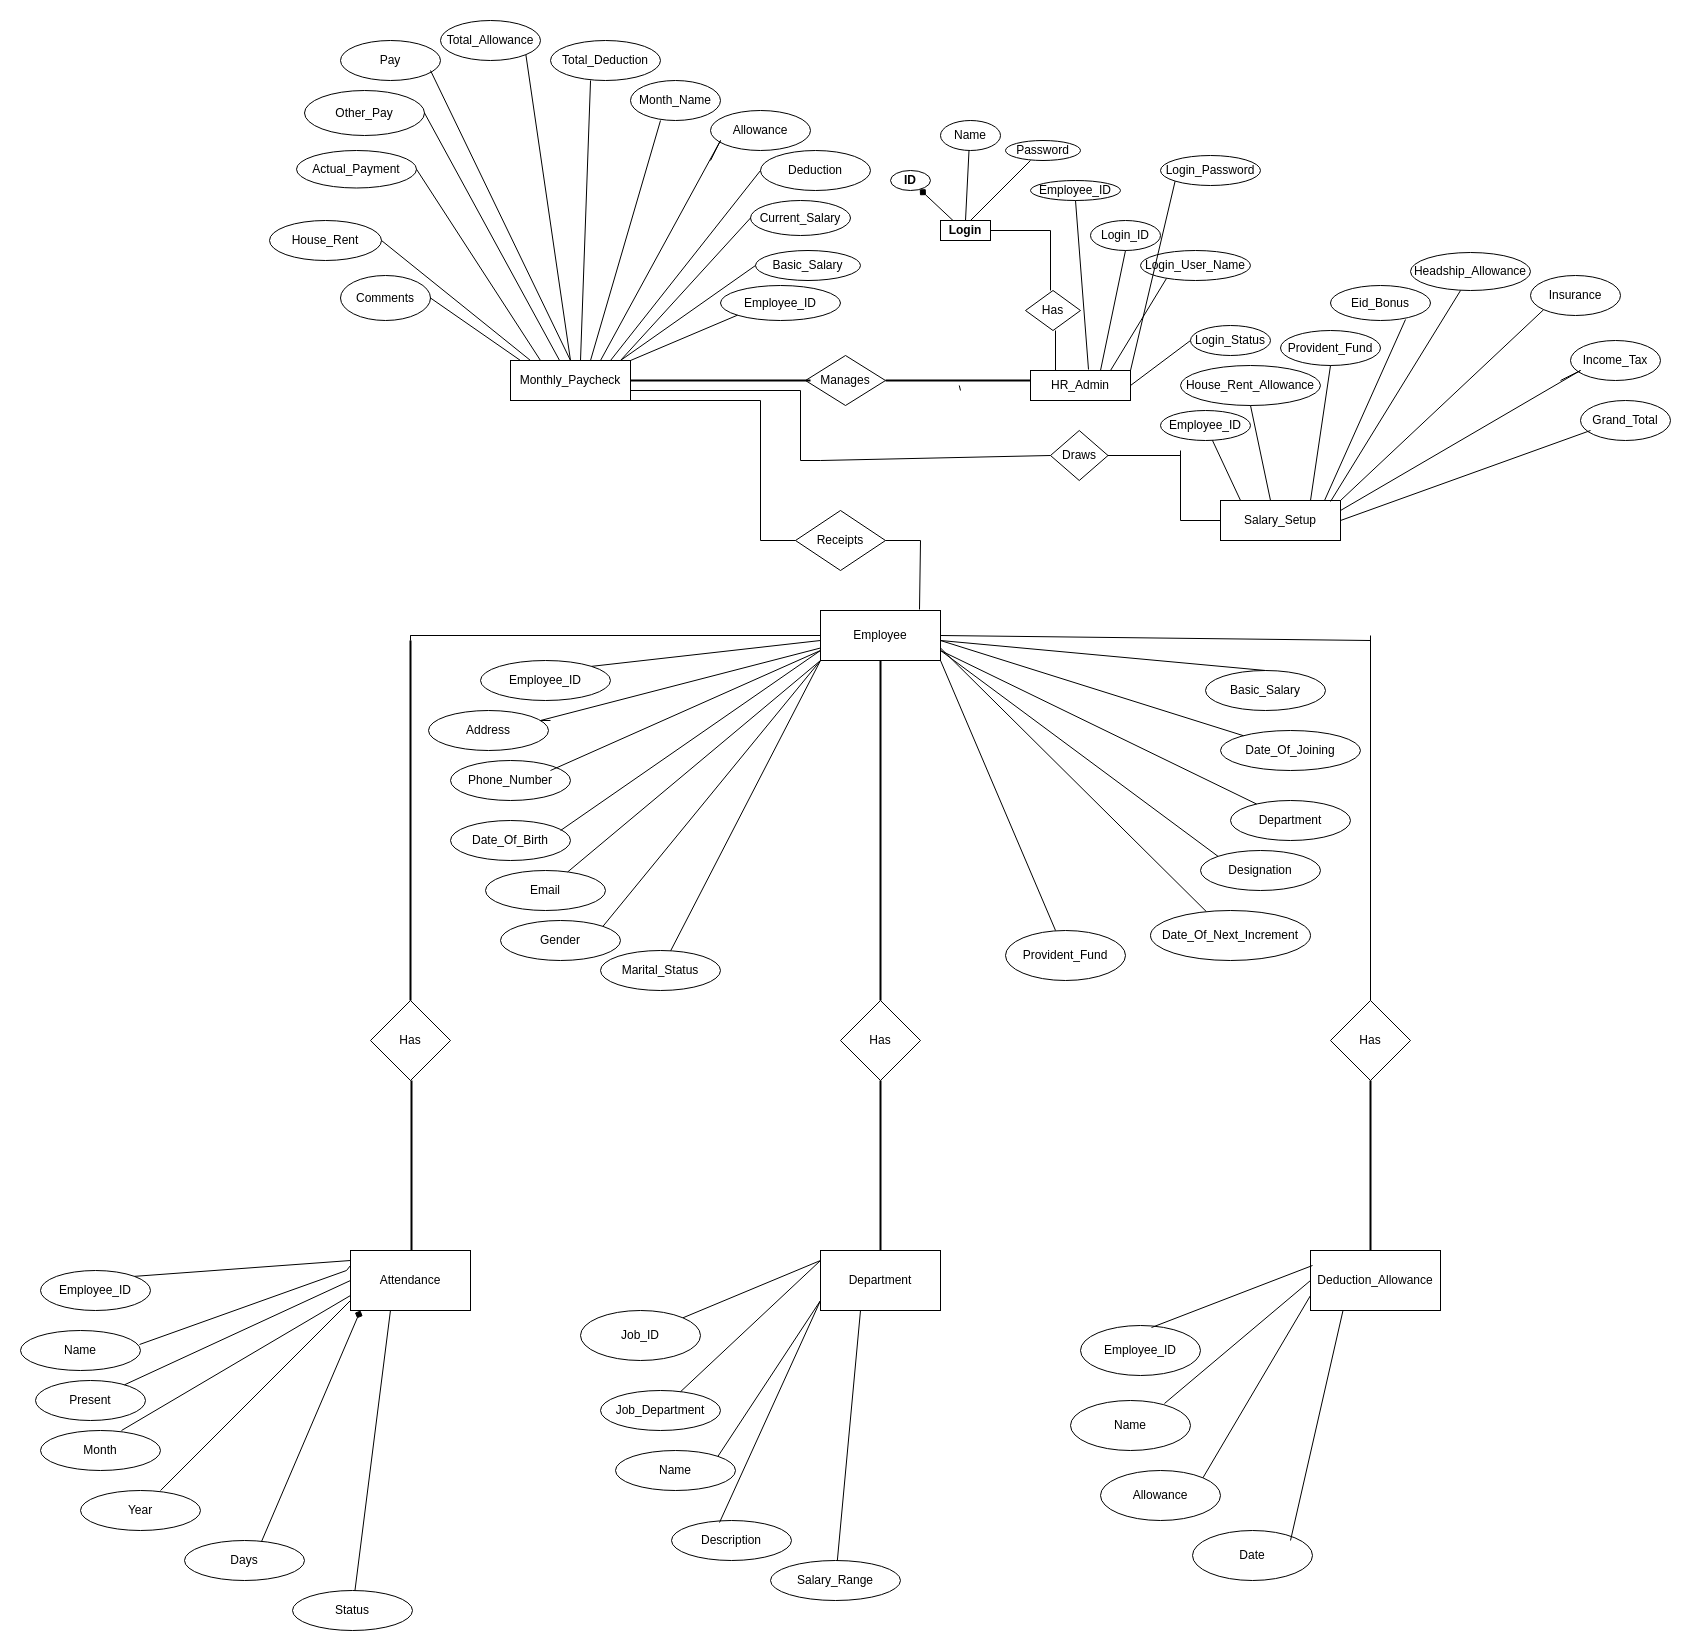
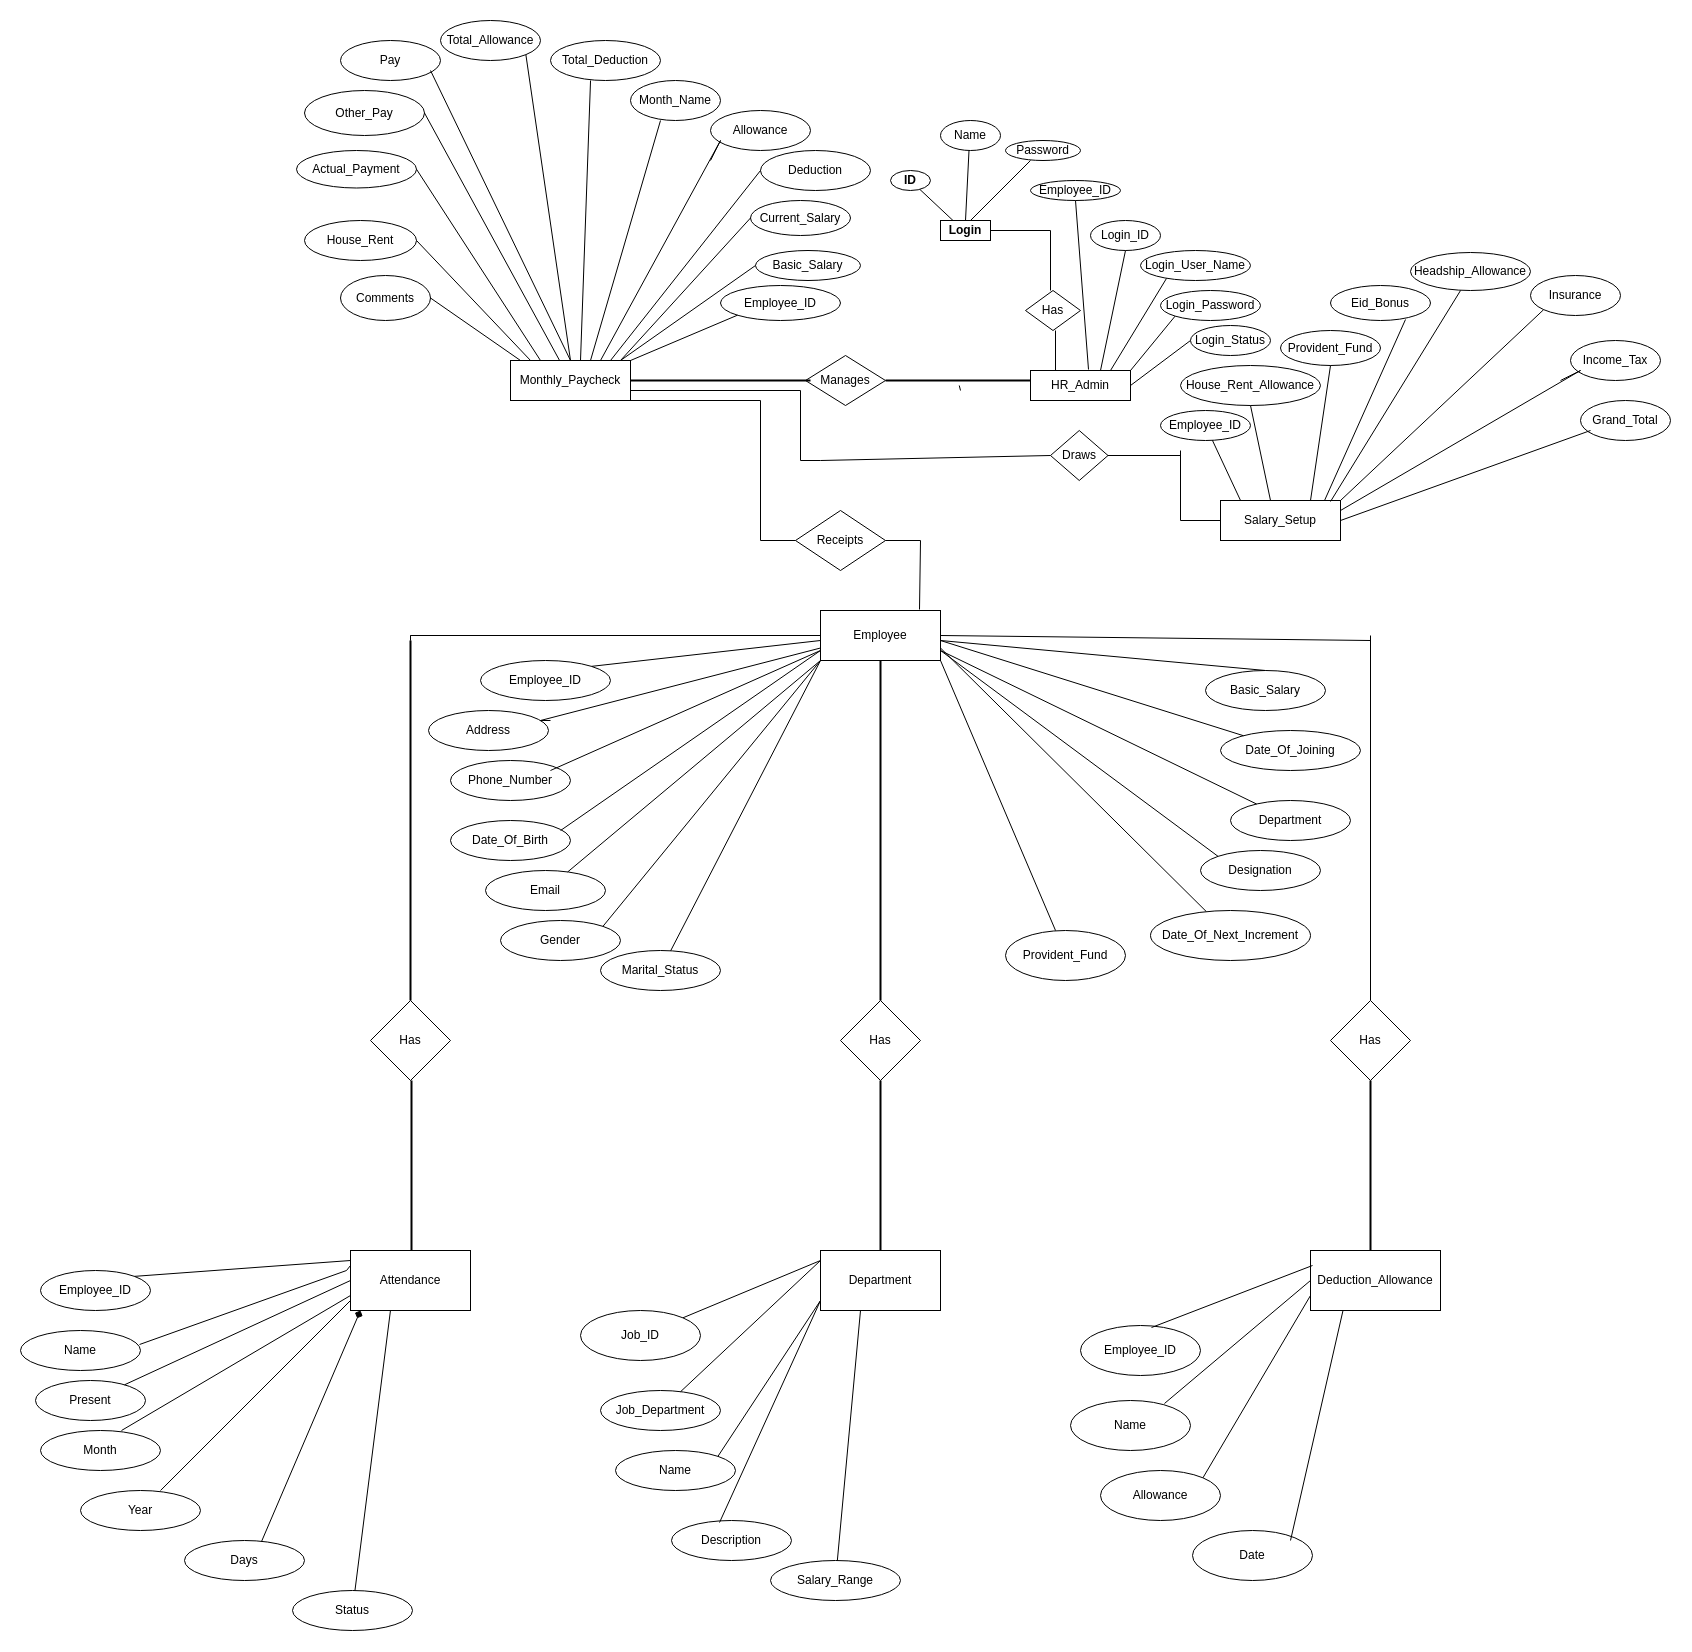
node "Login_Password": moved (1211, 171) -> (1211, 306)
edge "Login" -> "ID": arrowhead diamond -> none
node "House_Rent": moved (326, 241) -> (361, 241)
